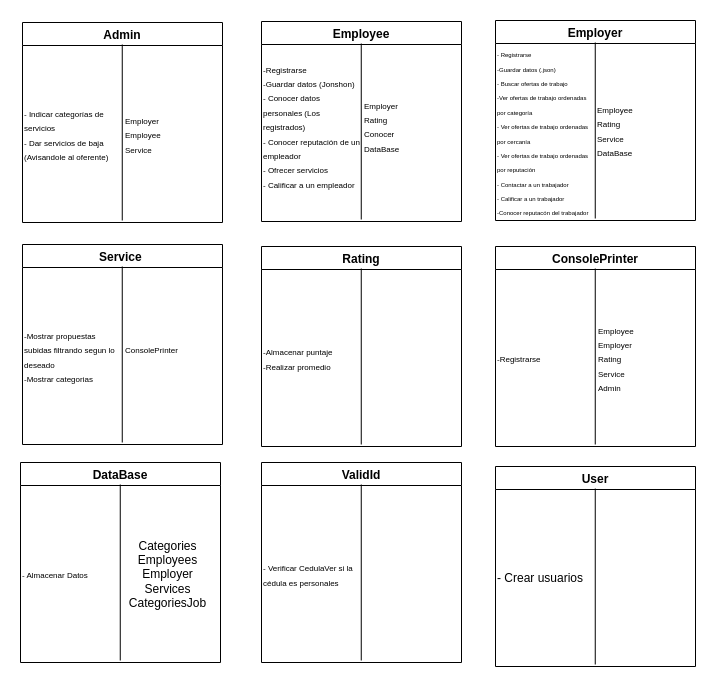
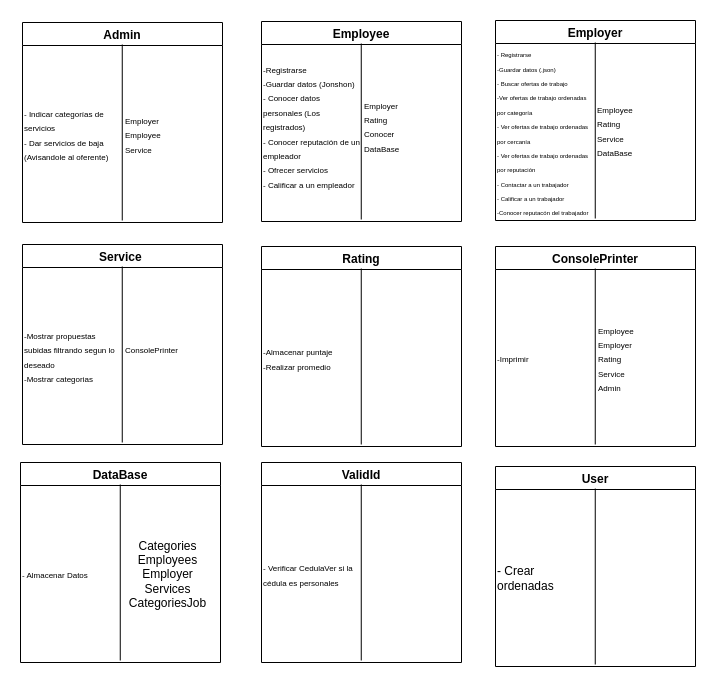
node "-Registrarse": label "-Registrarse" -> "-Imprimir"
node "- Crear usuarios": label "- Crear usuarios" -> "- Crear ordenadas"
